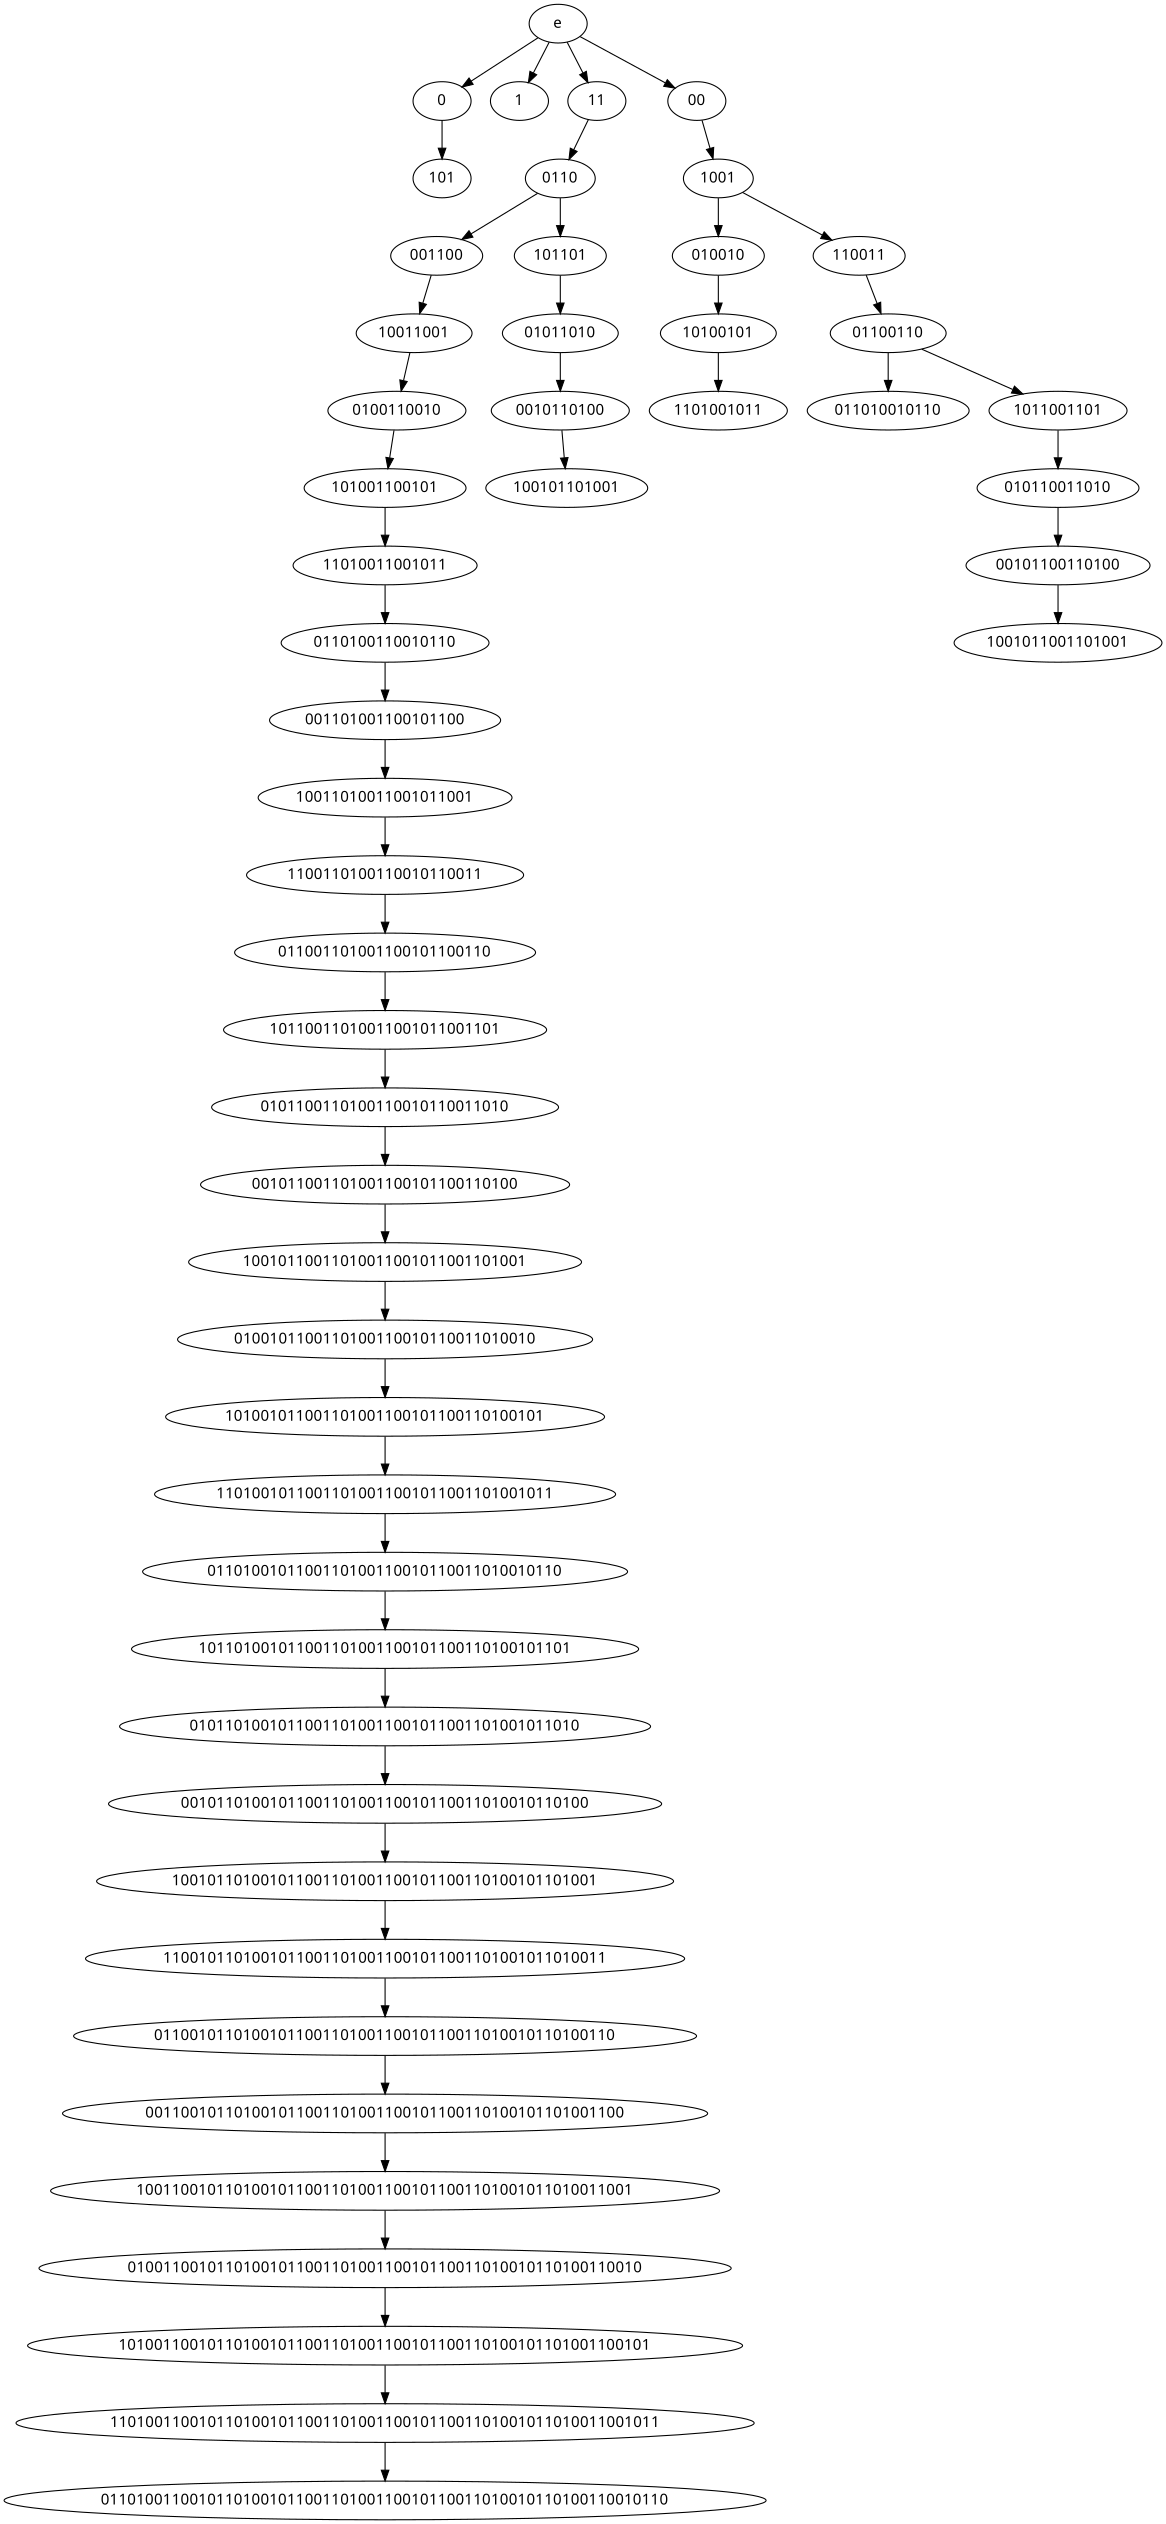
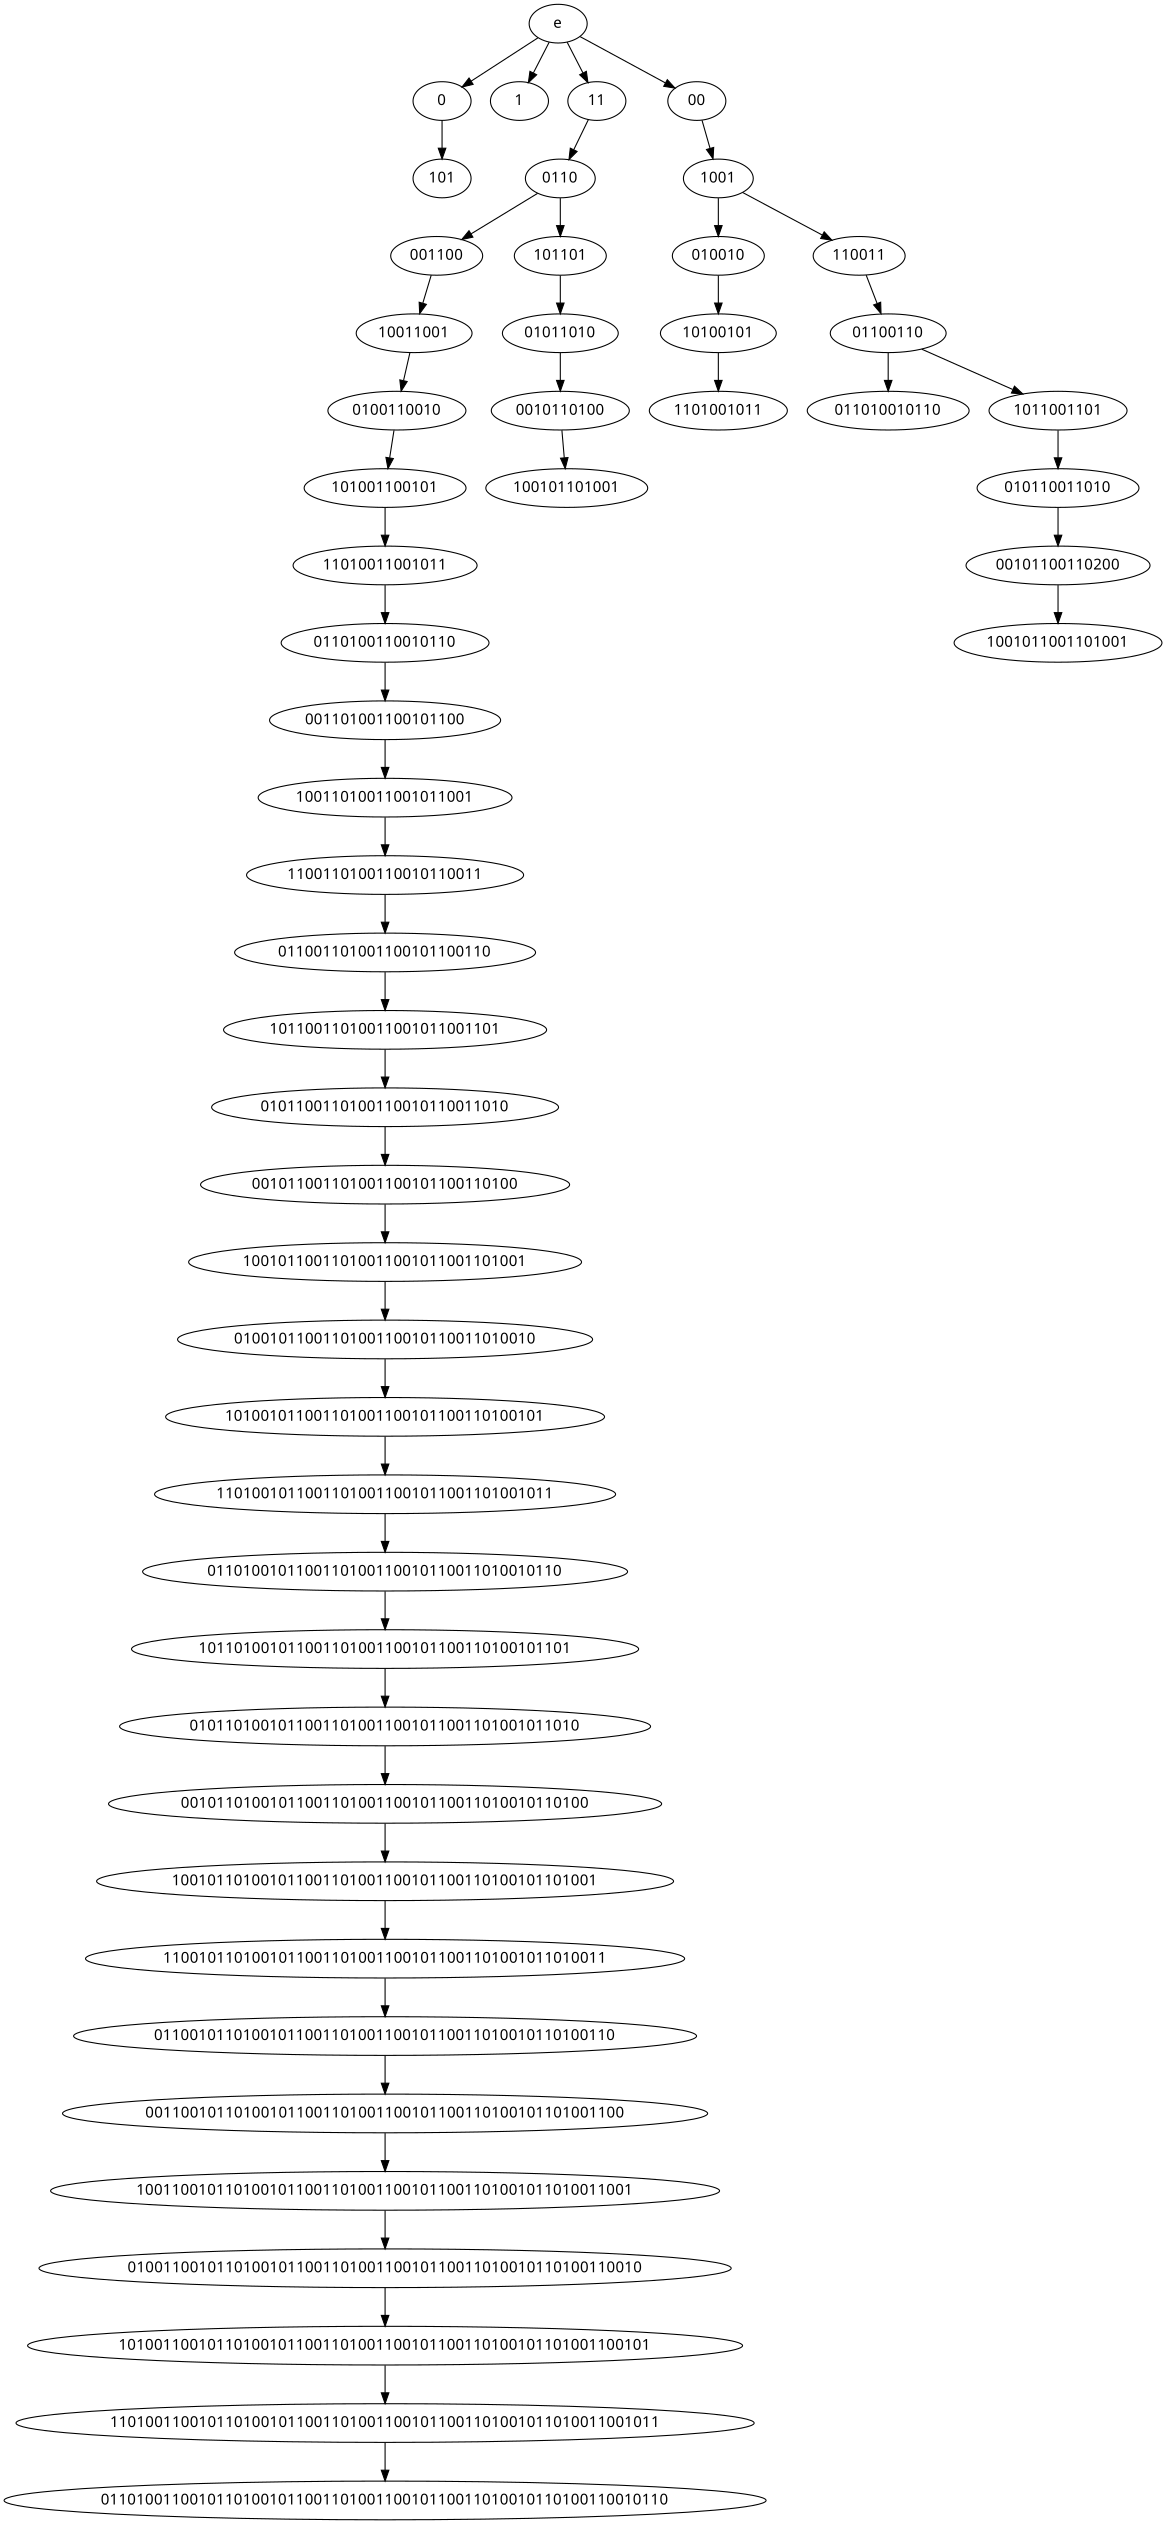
node "00101100110100": label "00101100110100" -> "00101100110200"
